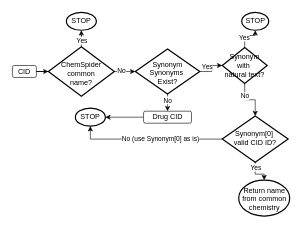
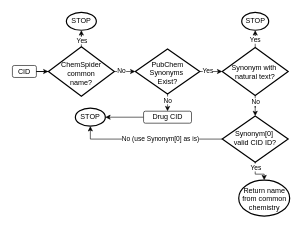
node "Synonym with natural text?": size 45x36 -> 66x48
node "Synonym Synonyms Exist?": label "Synonym Synonyms Exist?" -> "PubChem Synonyms Exist?"
